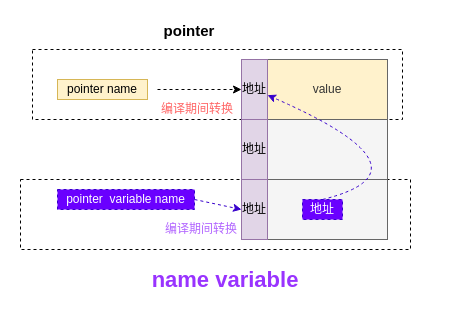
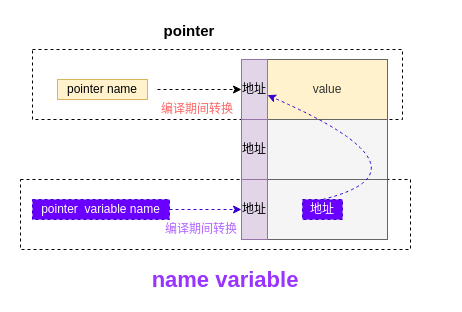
node "pointer variable name": moved (126, 200) -> (101, 210)
